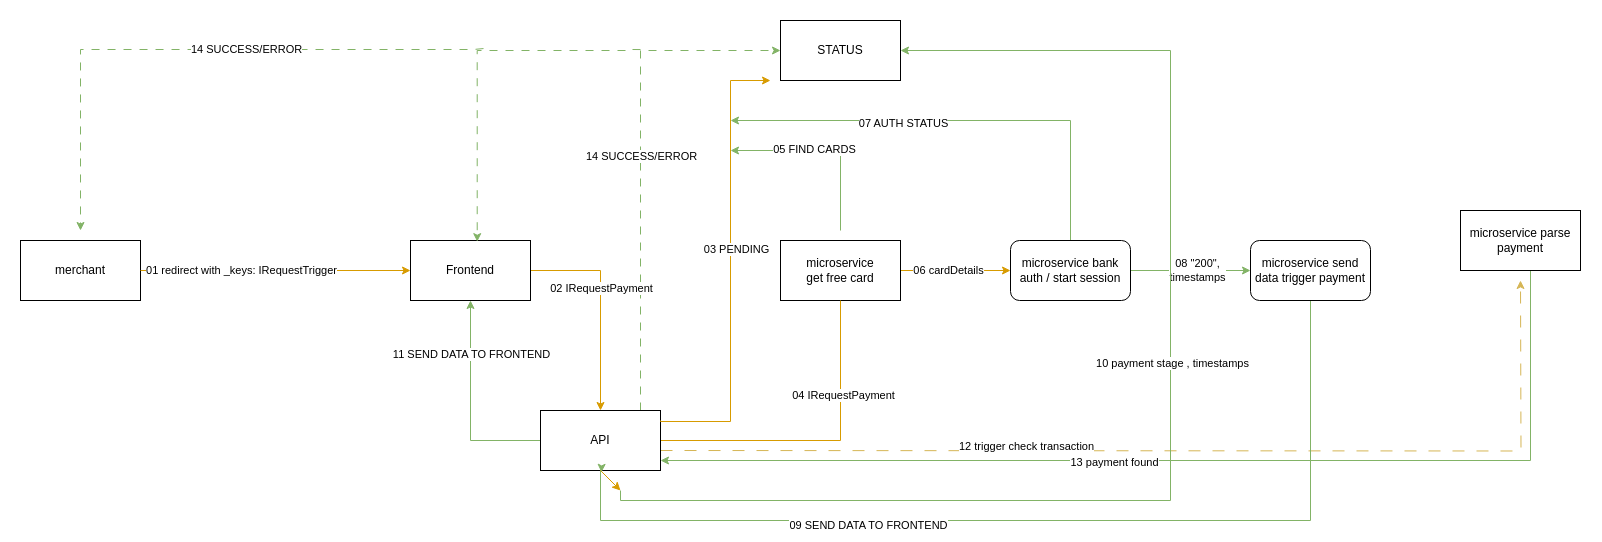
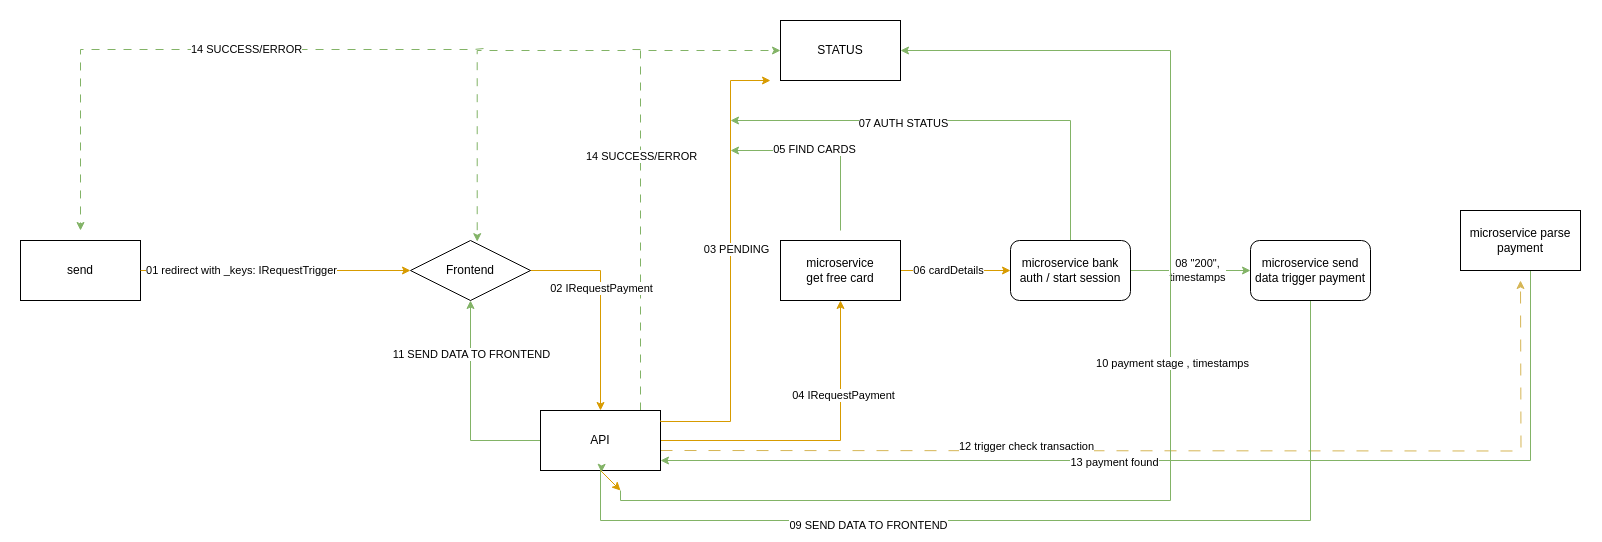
node "merchant": label "merchant" -> "send"
node "Frontend": shape rectangle -> diamond
edge "microservice get free card" -- "API": arrowhead none -> classic
